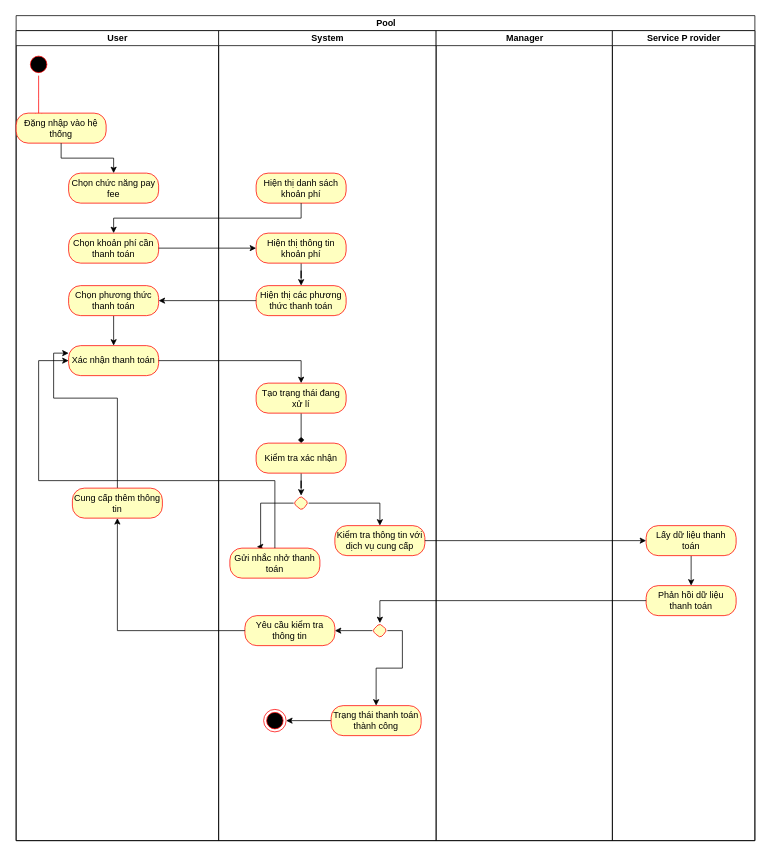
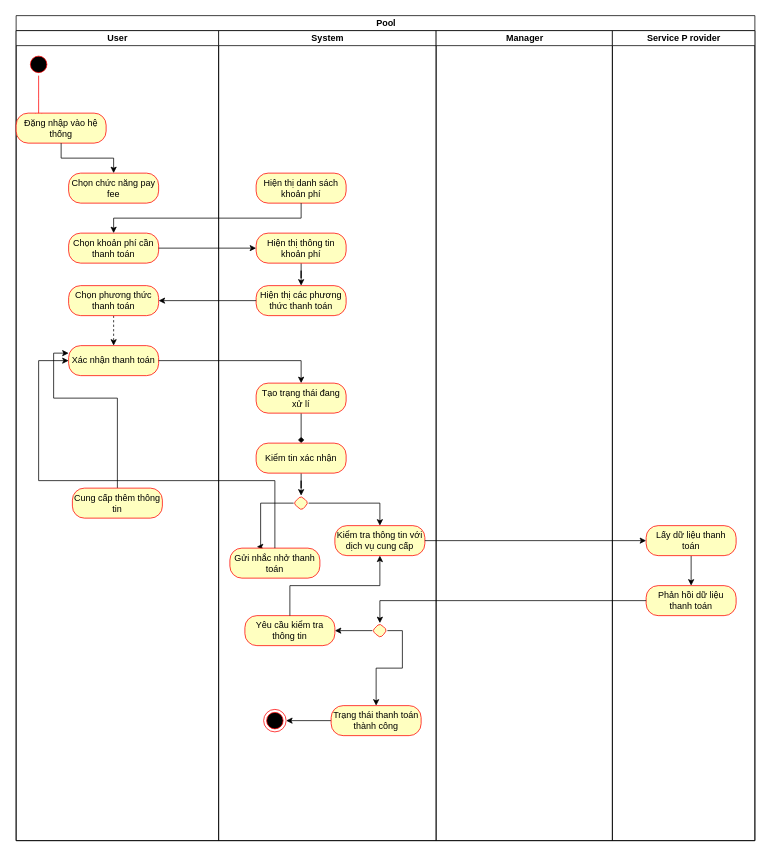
edge "Chọn phương thức thanh toán" -> "Xác nhận thanh toán": style solid -> dashed
node "Kiểm tra xác nhận": label "Kiểm tra xác nhận" -> "Kiểm tin xác nhận"
edge "Yêu cầu kiểm tra thông tin" -> "Cung cấp thêm thông tin": now "Yêu cầu kiểm tra thông tin" -> "Kiểm tra thông tin với dịch vụ cung cấp"
